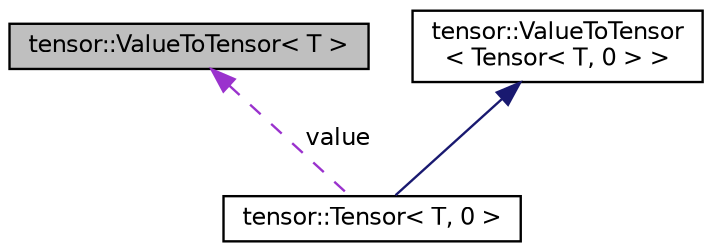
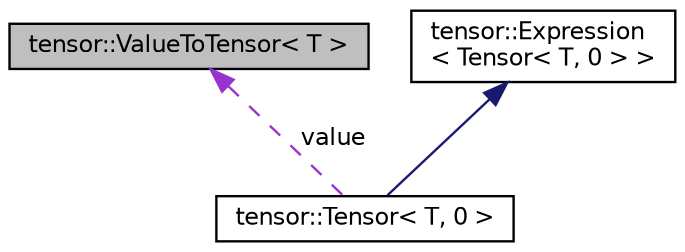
node "tensor::ValueToTensor < Tensor< T, 0 > >": label "tensor::ValueToTensor < Tensor< T, 0 > >" -> "tensor::Expression < Tensor< T, 0 > >"
